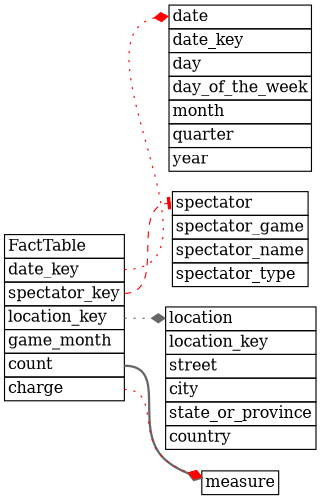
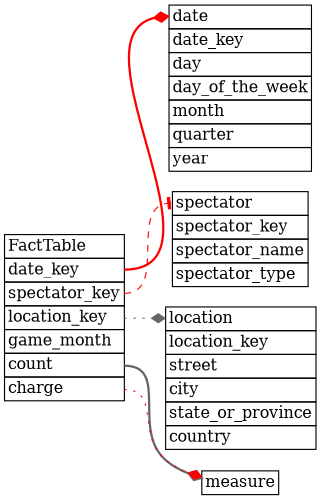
edge "FactTable" -> "date": style dotted -> bold
node "spectator": text "spectator_game" -> "spectator_key"
